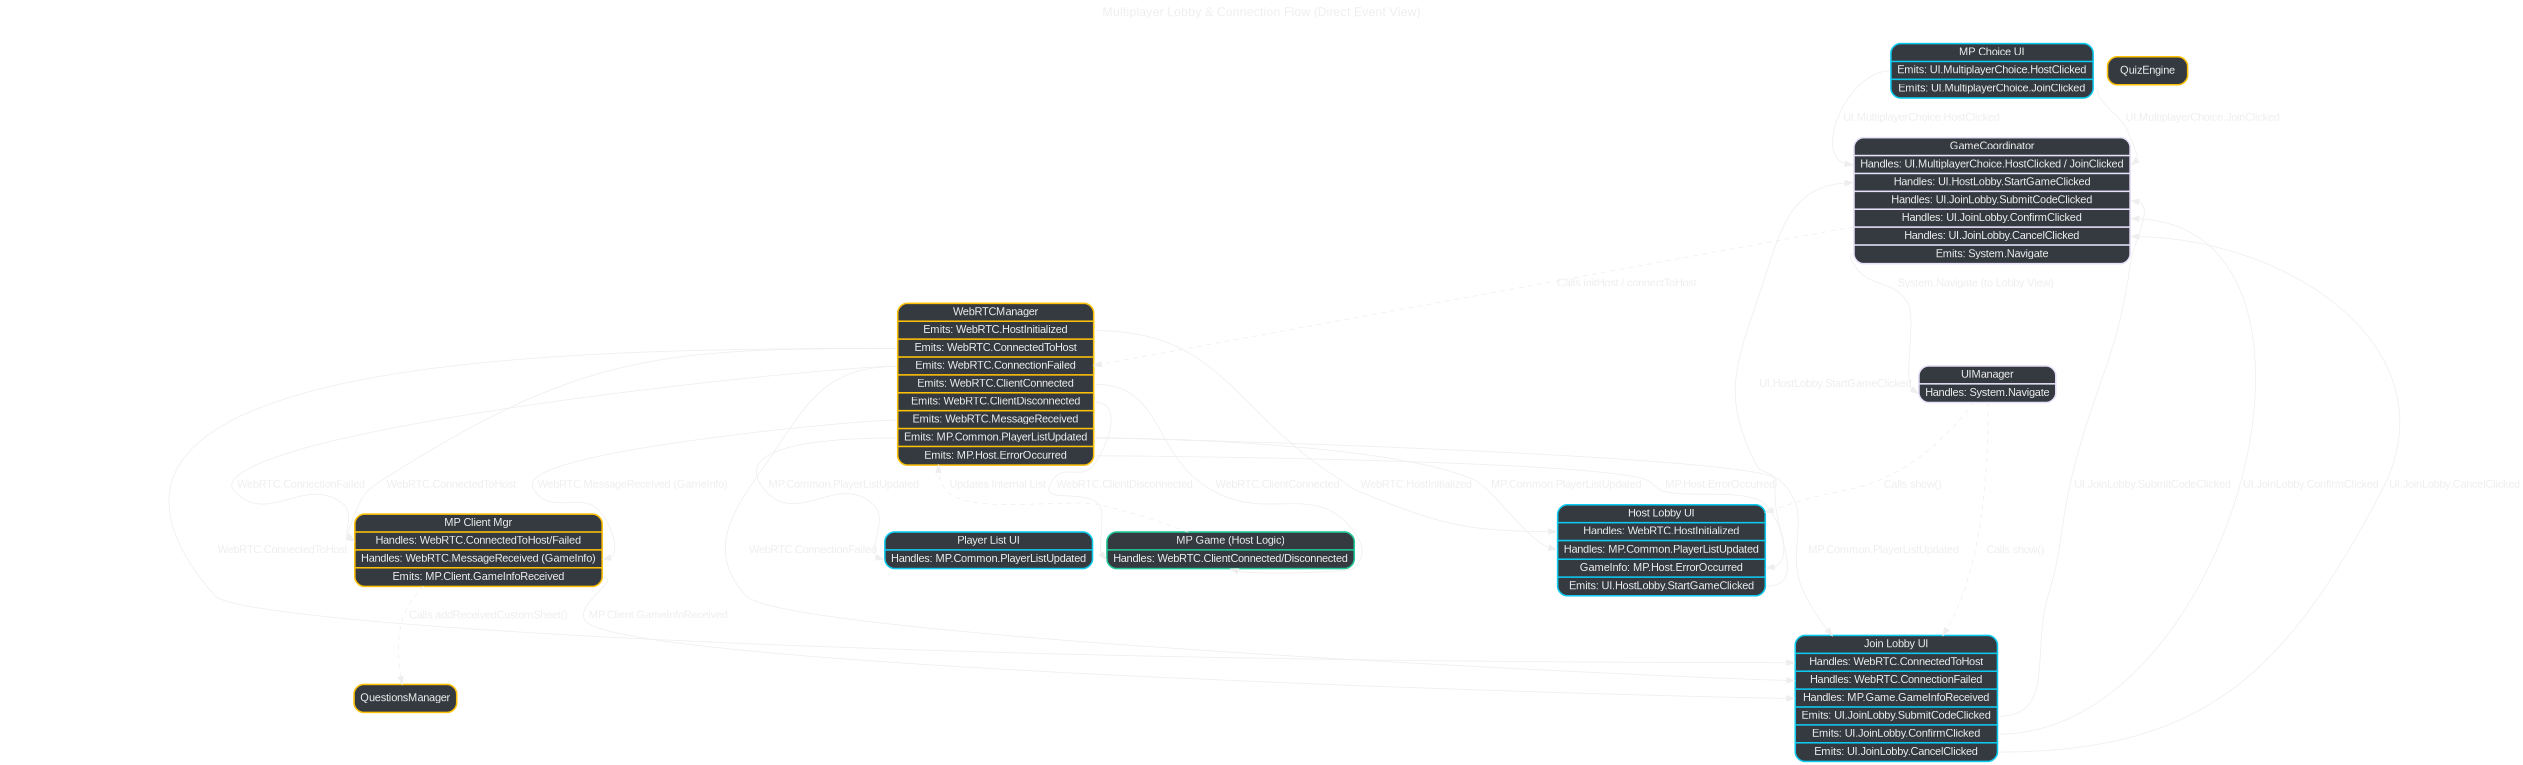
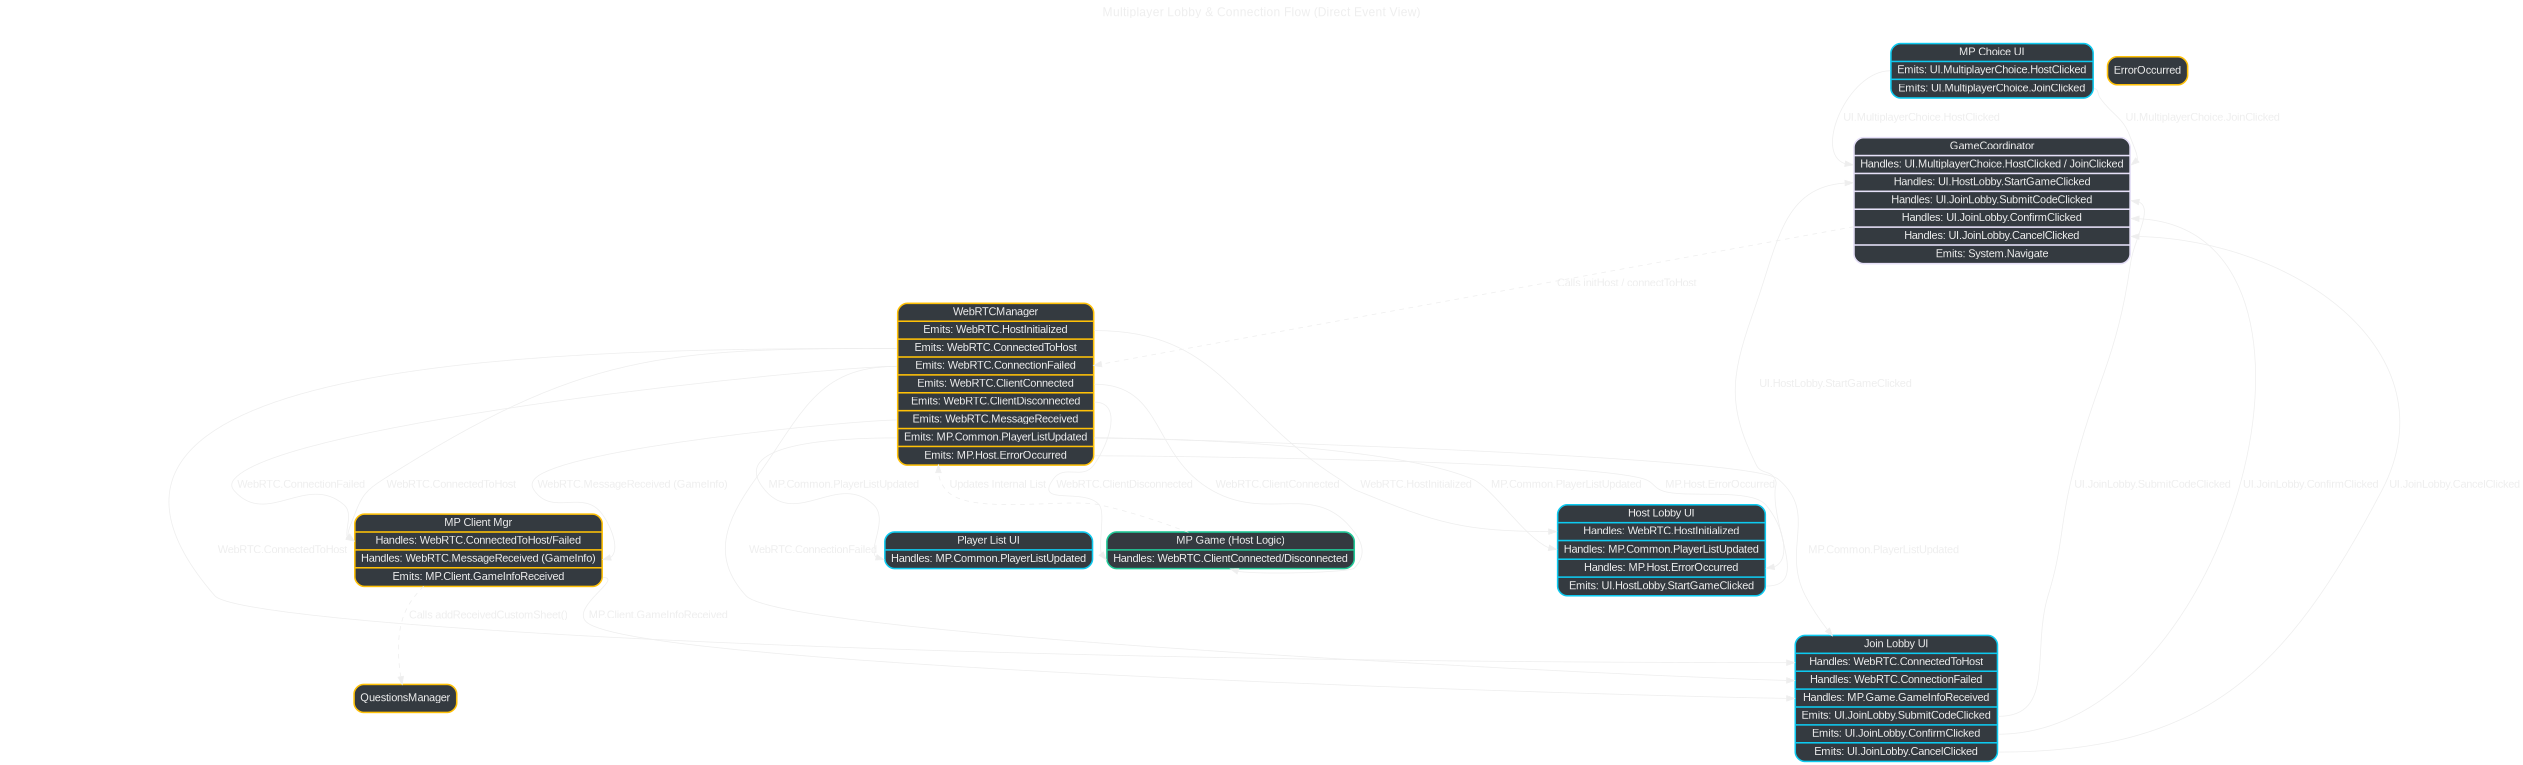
node "QuizEngine": label "QuizEngine" -> "ErrorOccurred"
node "UIManager": removed
node "Host Lobby UI": text "GameInfo: MP.Host.ErrorOccurred" -> "Handles: MP.Host.ErrorOccurred"
